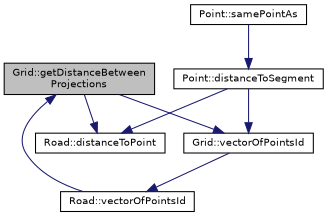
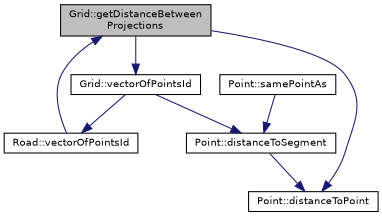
edge "Point::distanceToSegment" -> "Grid::vectorOfPointsId": reversed
node "Road::distanceToPoint": label "Road::distanceToPoint" -> "Point::distanceToPoint"
